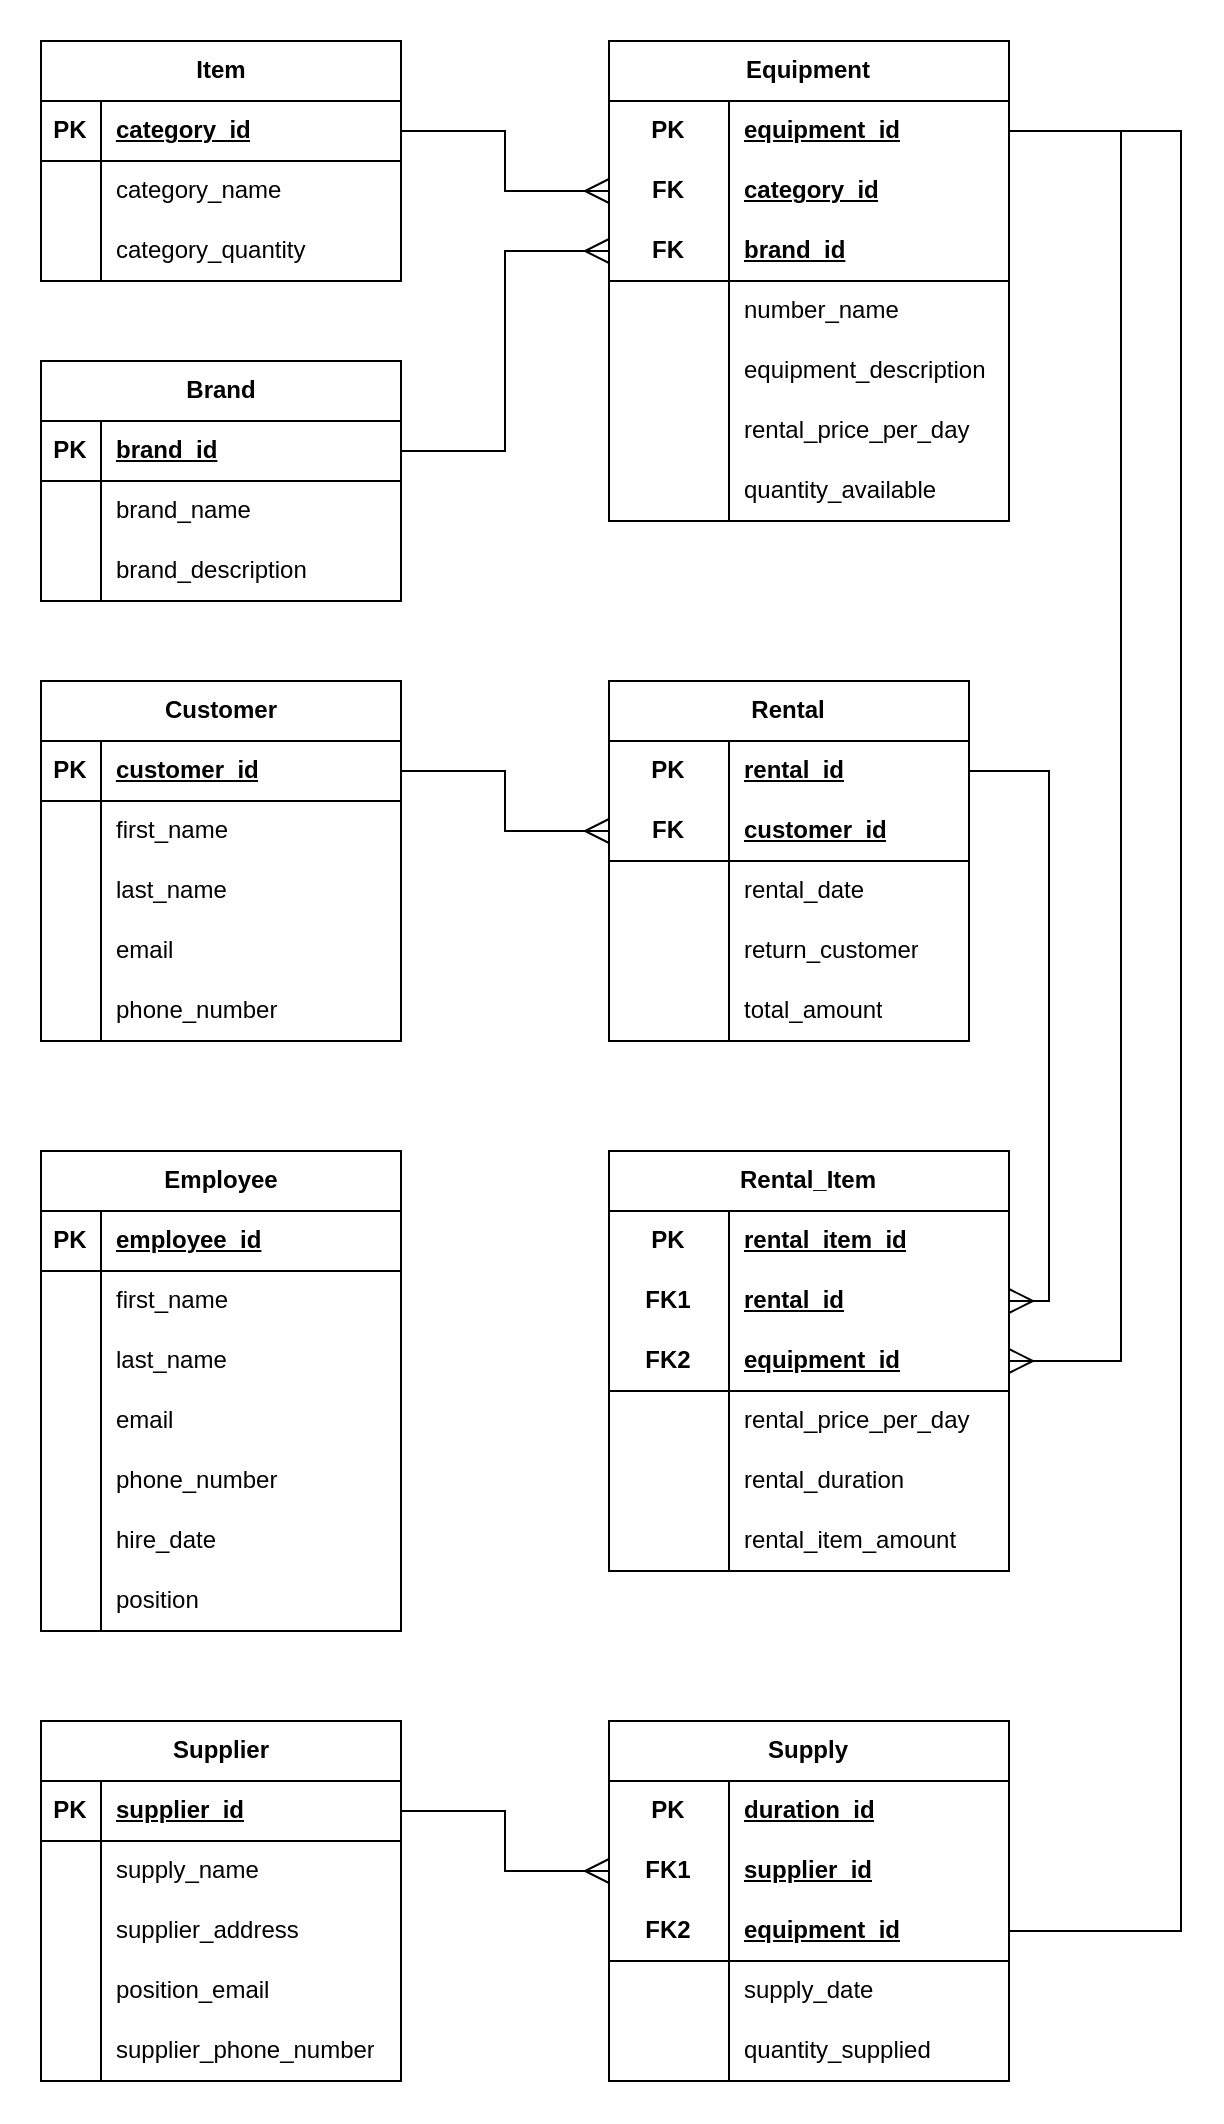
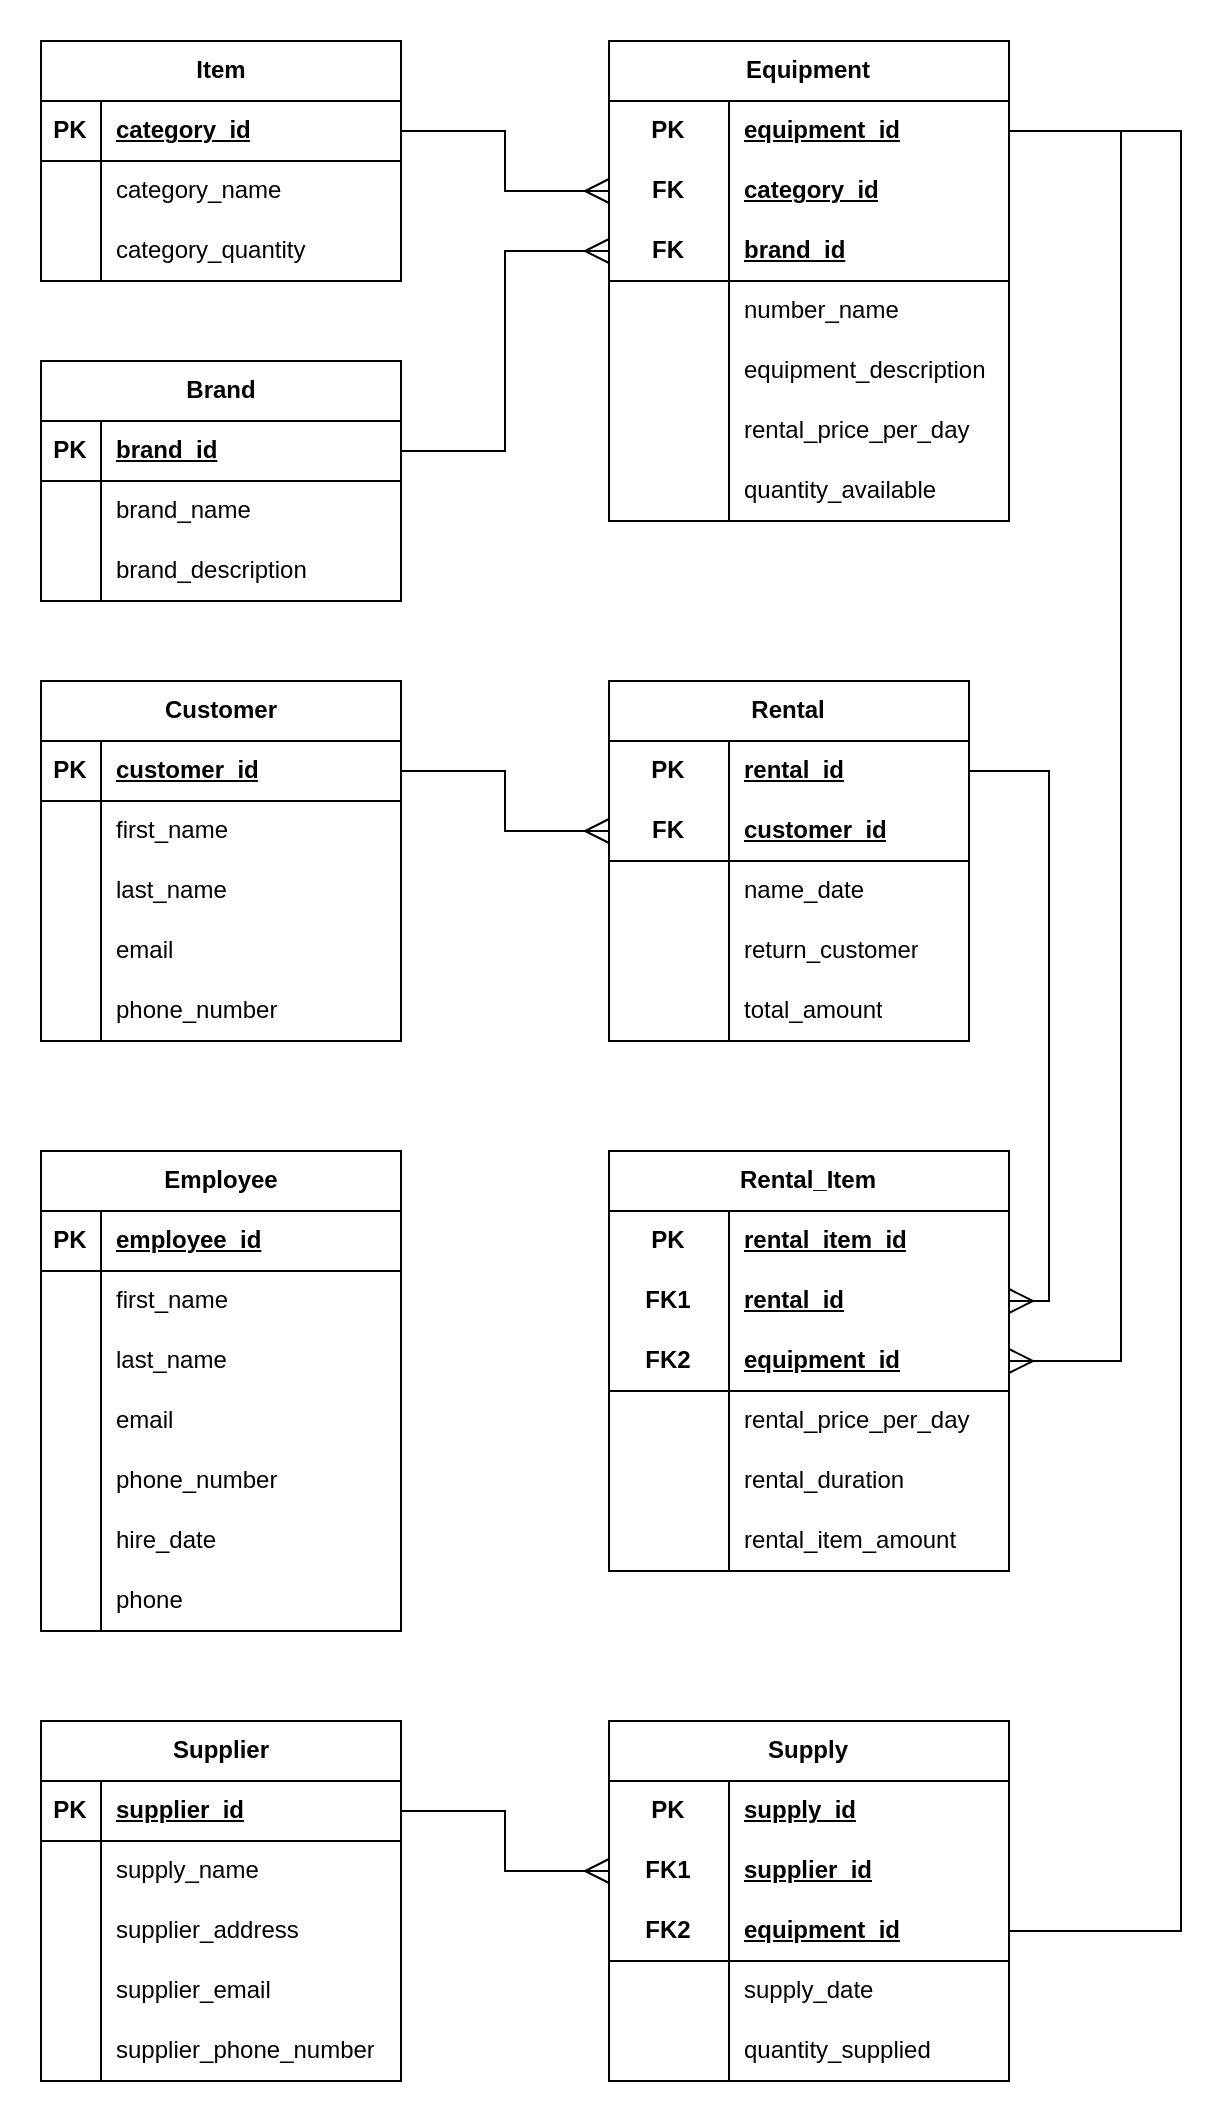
node "rental_date": label "rental_date" -> "name_date"
node "position": label "position" -> "phone"
node "duration_id": label "duration_id" -> "supply_id"
node "position_email": label "position_email" -> "supplier_email"
